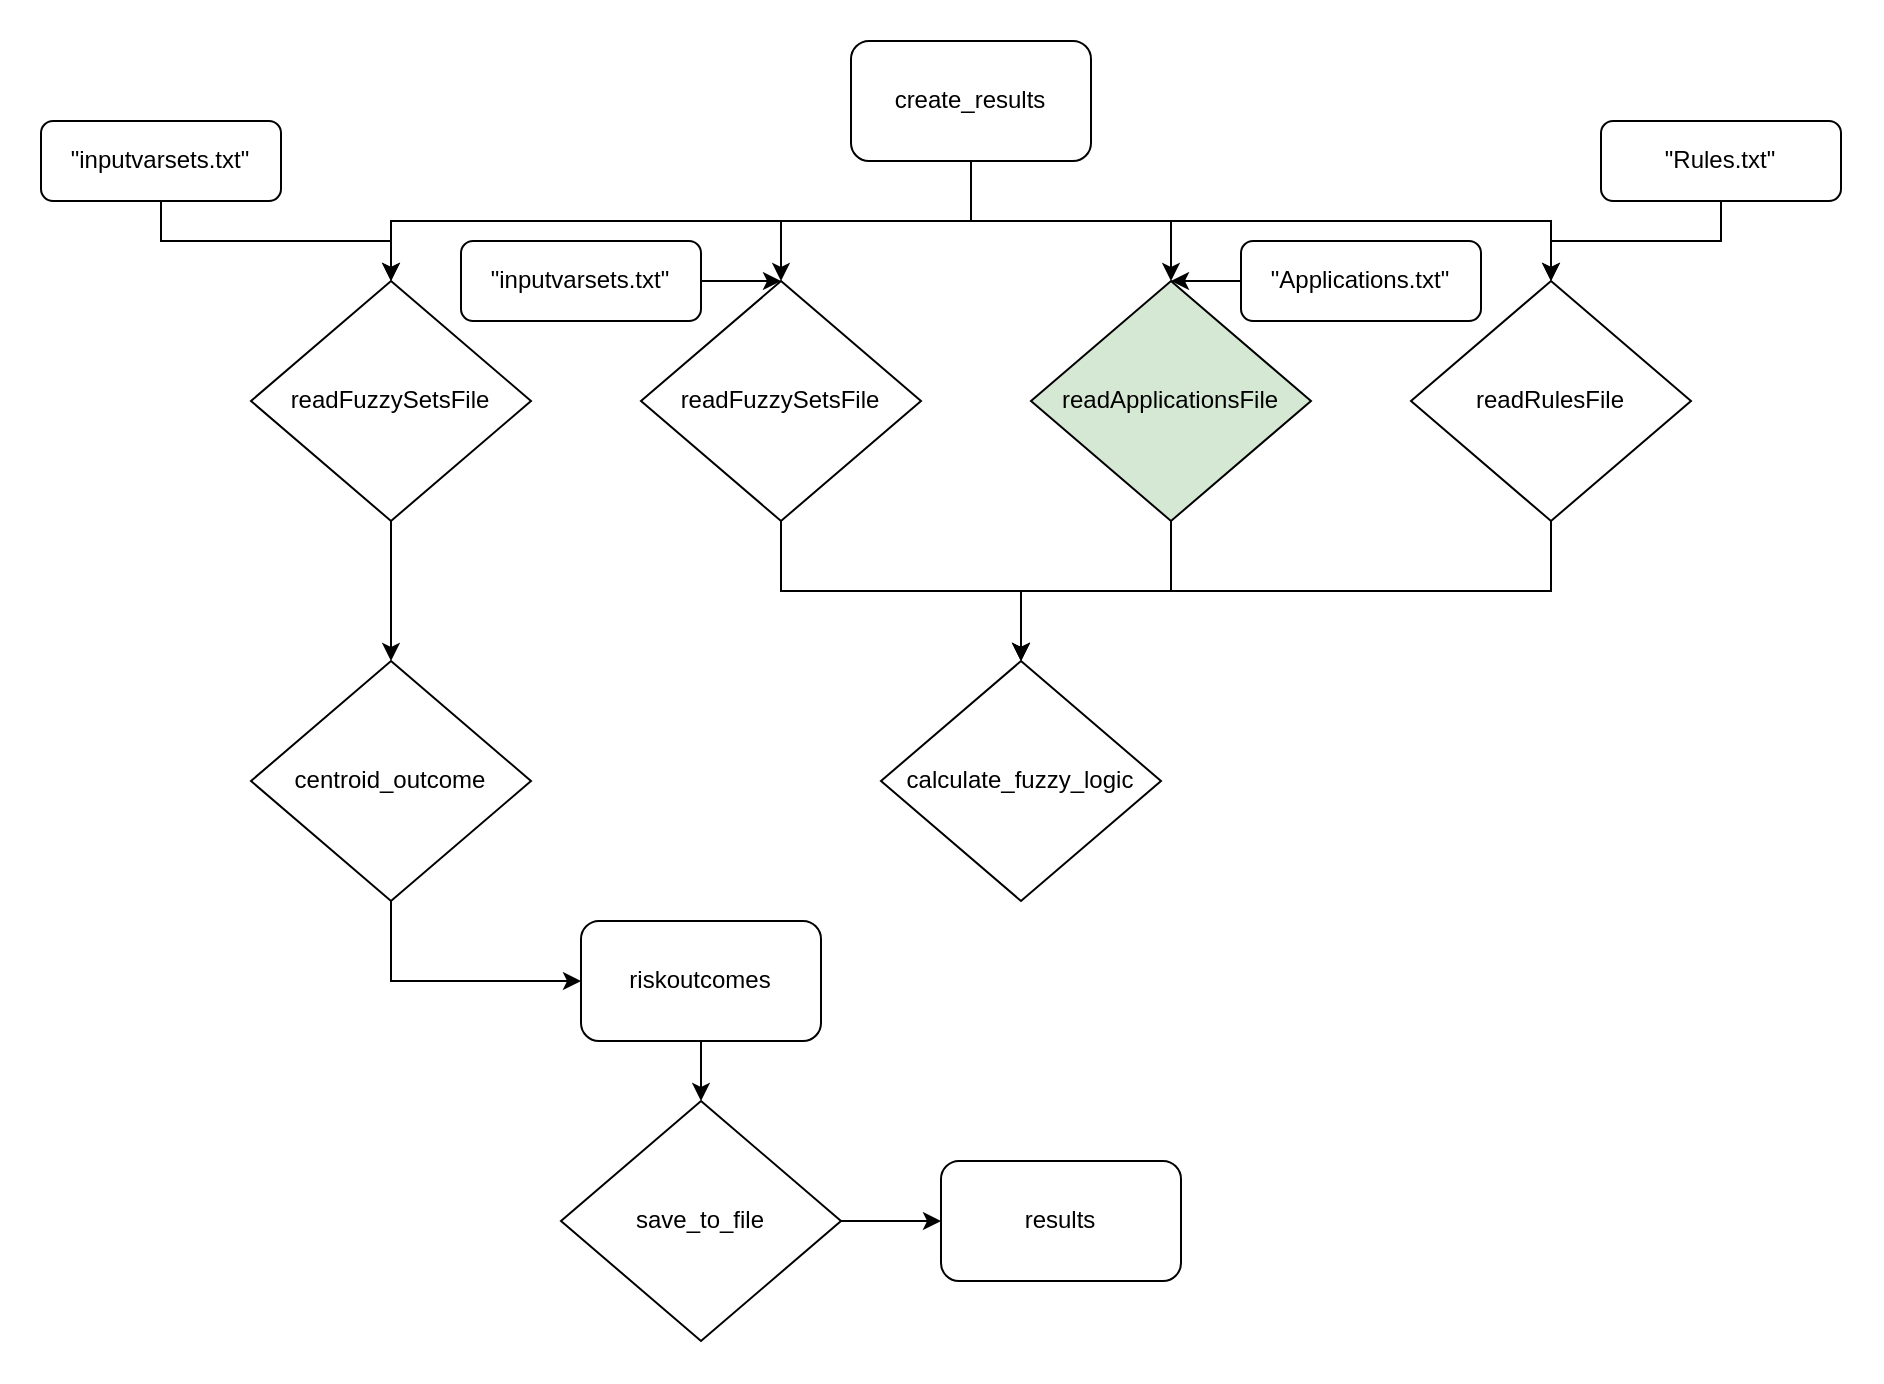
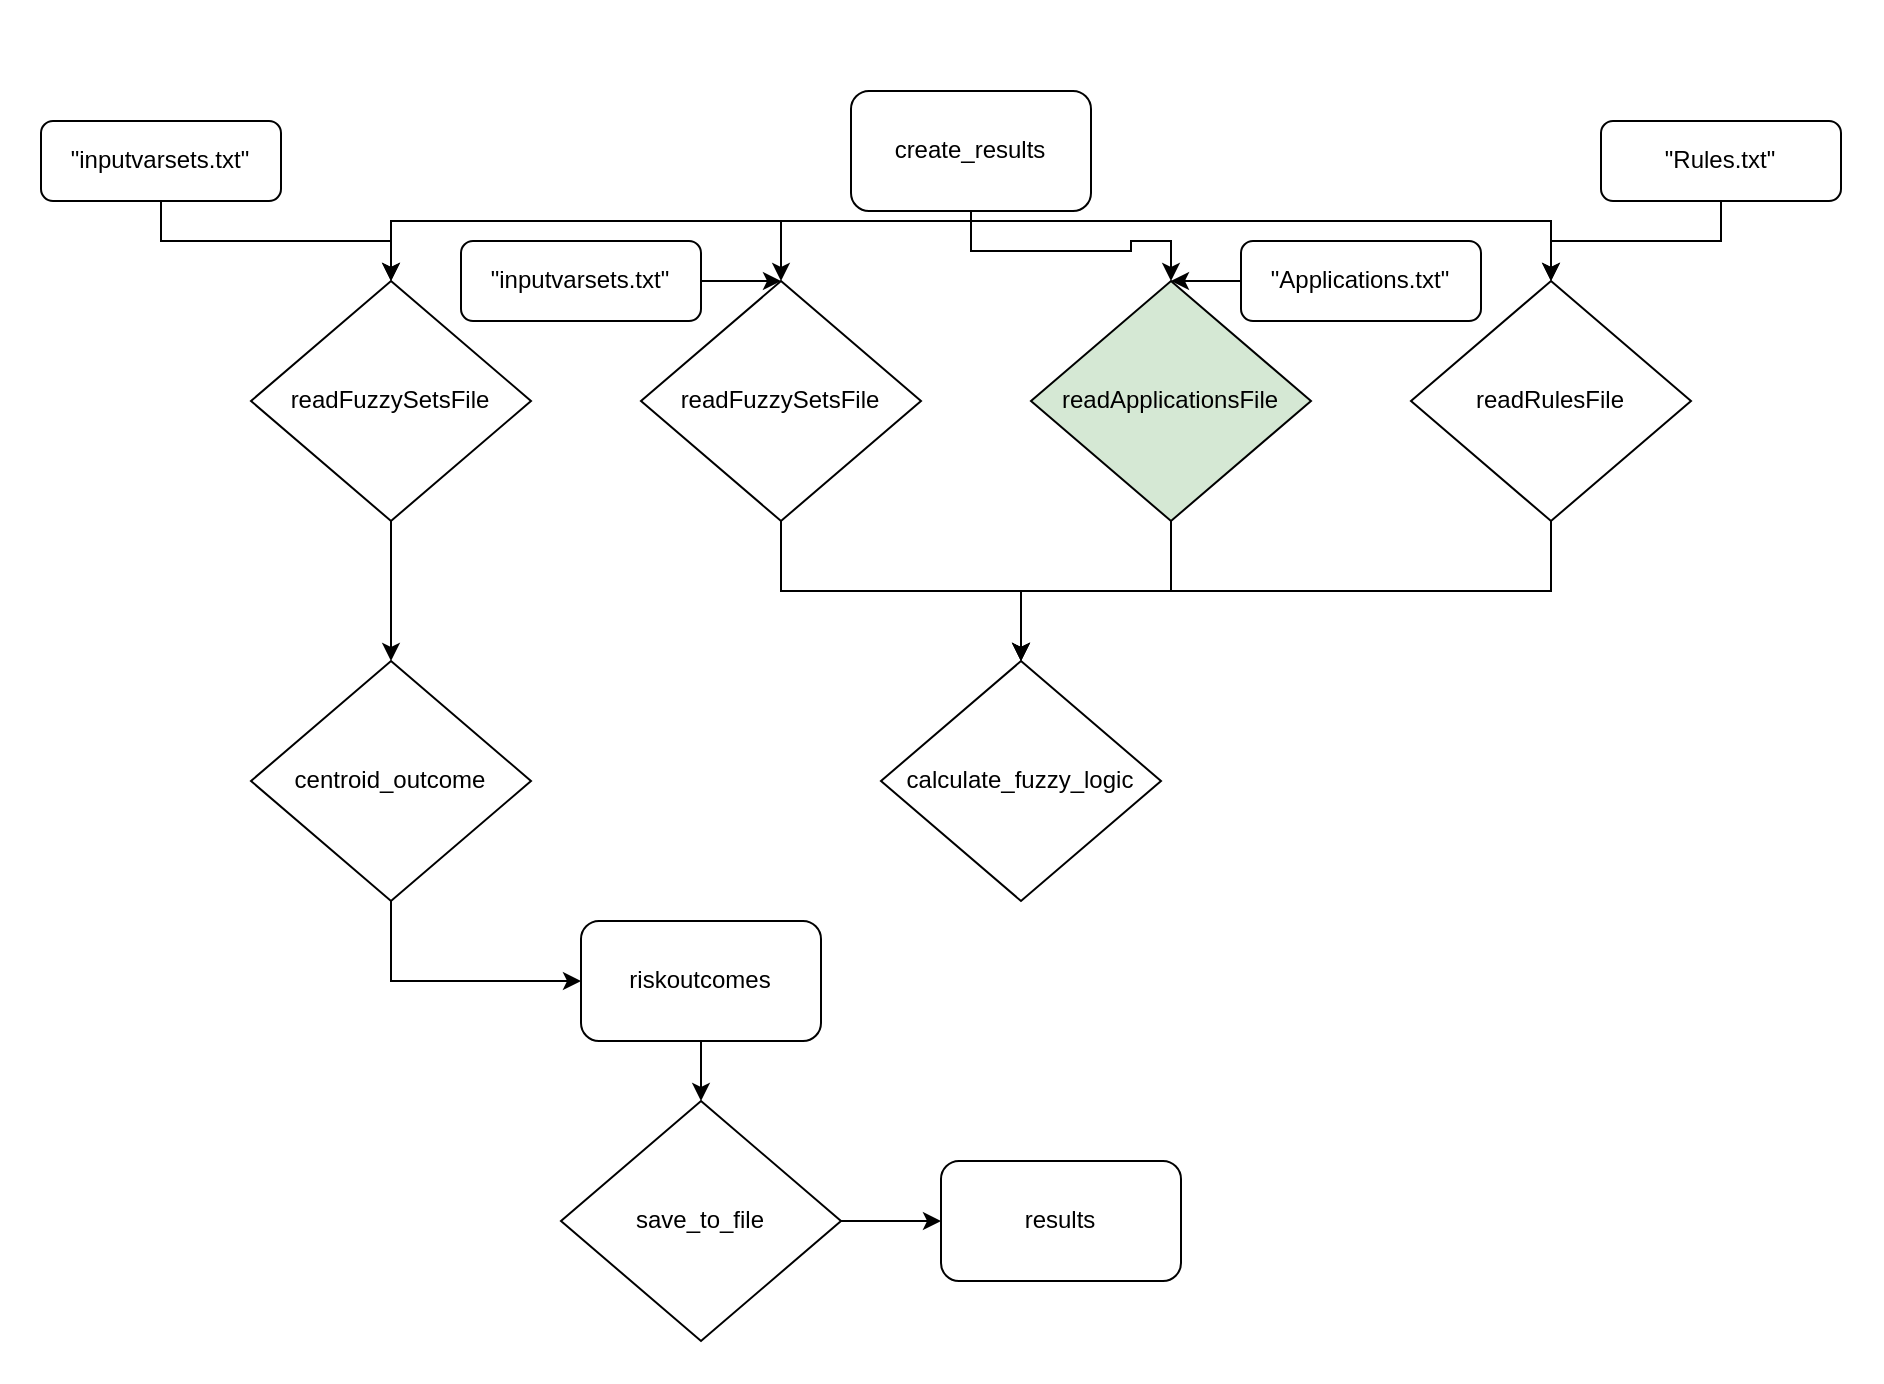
node "create_results": moved (971, 101) -> (971, 151)
